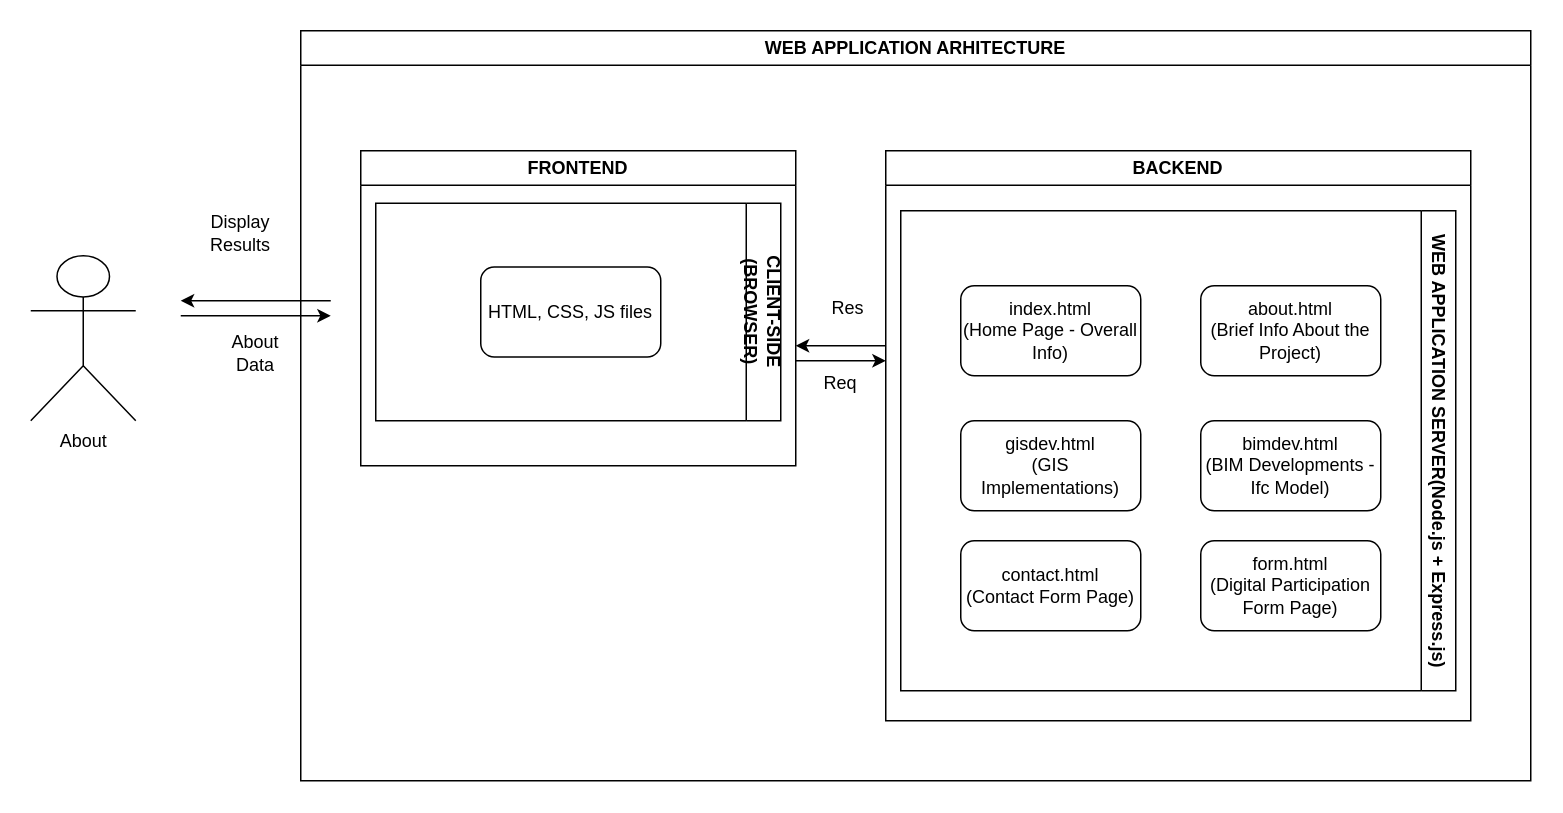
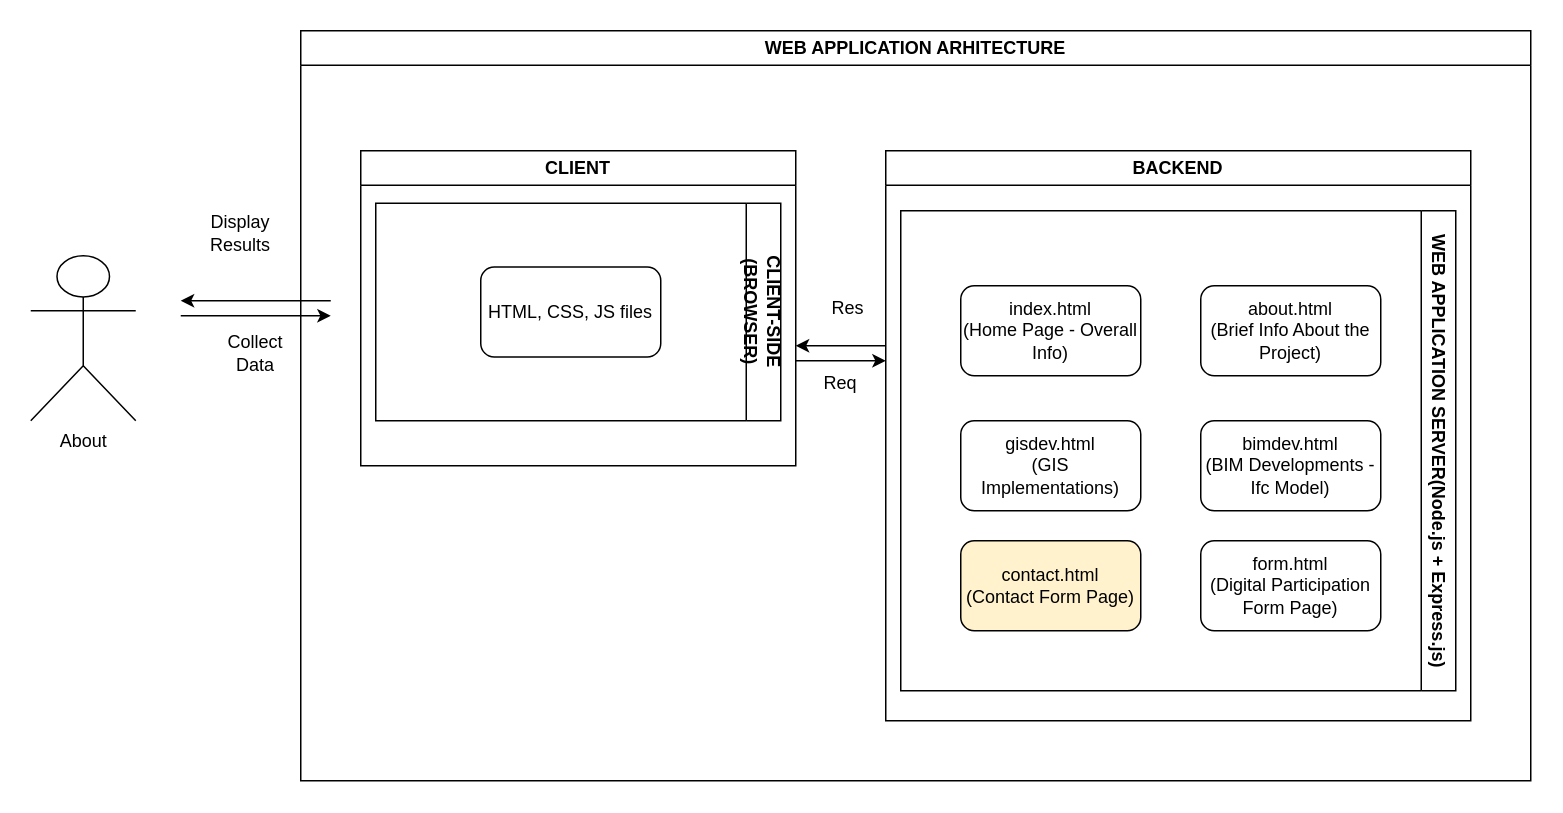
node "FRONTEND": label "FRONTEND" -> "CLIENT"
node "About Data": label "About Data" -> "Collect Data"
node "contact.html (Contact Form Page)": fillcolor #ffffff -> #fff2cc
